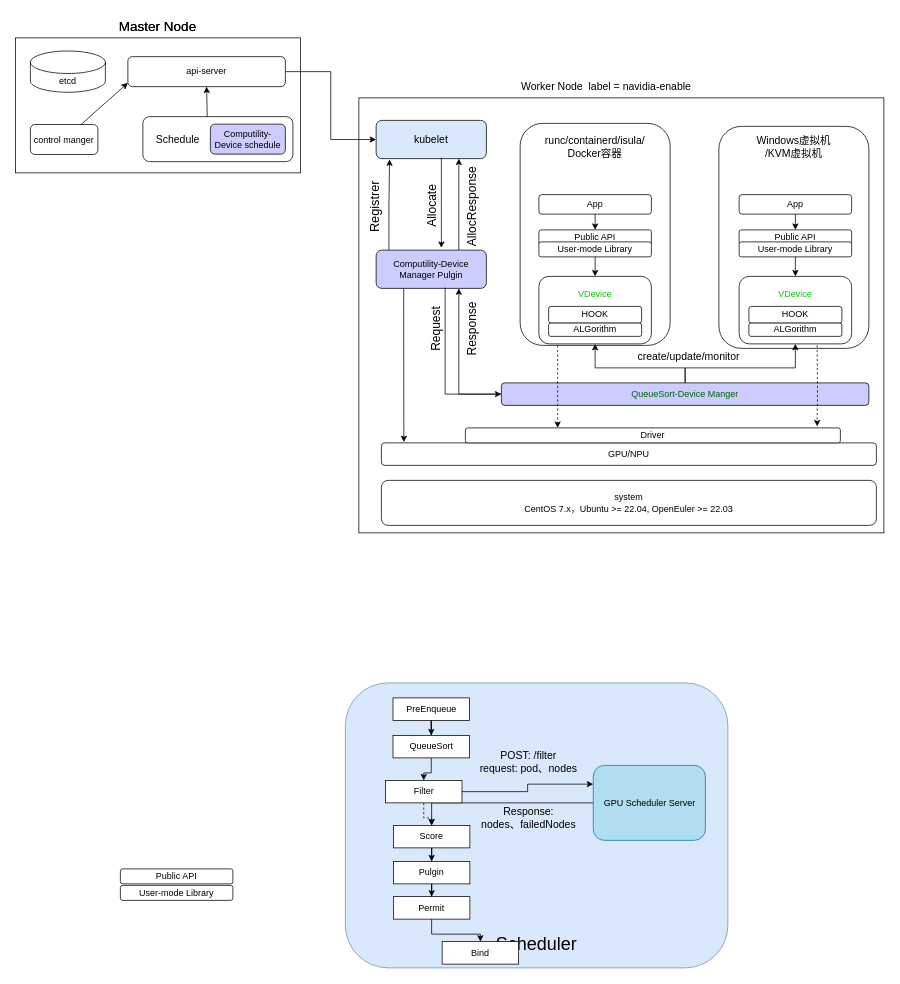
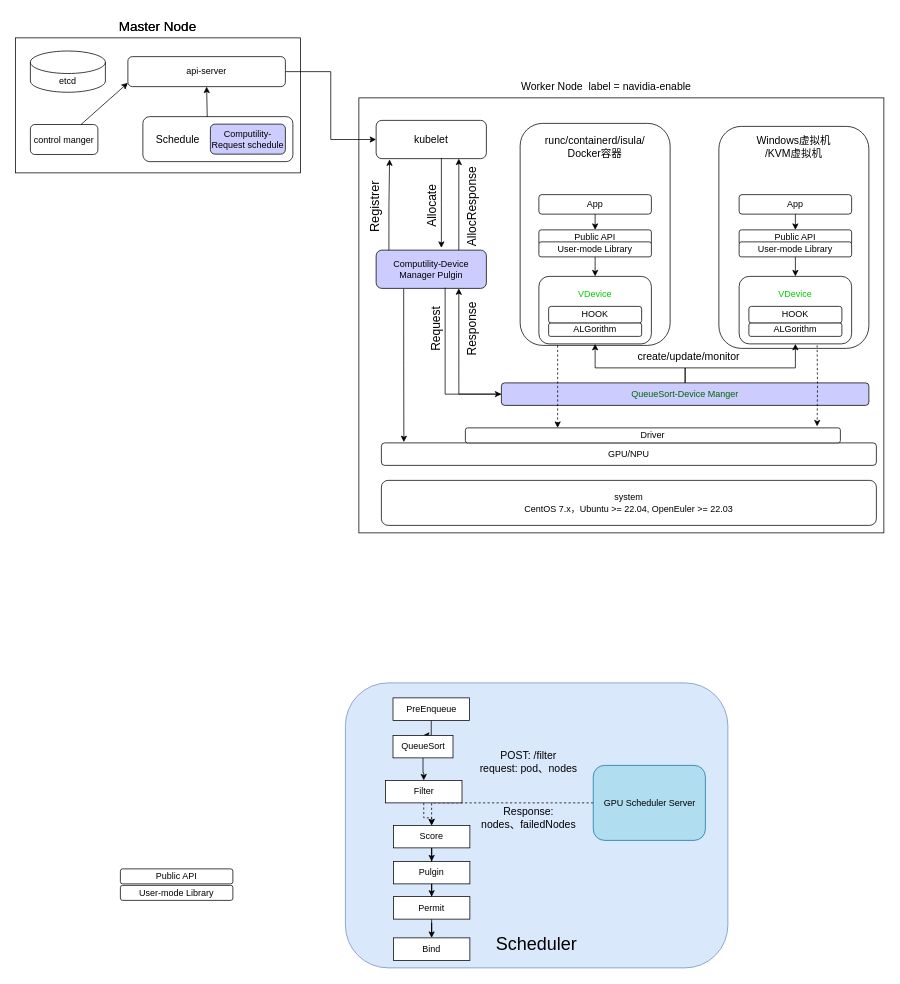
node "Computility-Device schedule": label "Computility-Device schedule" -> "Computility-Request schedule"
node "kubelet": fillcolor #dae8fc -> #ffffff
node "QueueSort": size 77x23 -> 60x23
edge "Filter" -> "GPU Scheduler Server": removed
edge "GPU Scheduler Server" -> "Score": style solid -> dashed
node "Bind": moved (480, 953) -> (432, 949)
